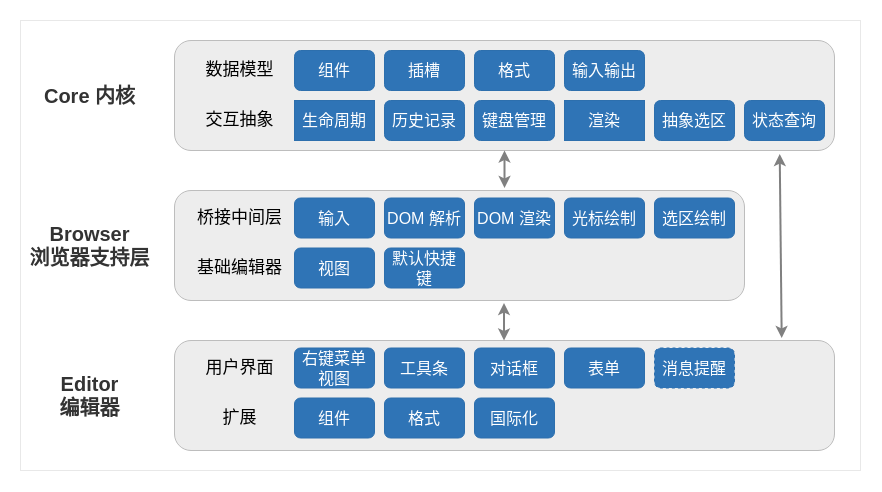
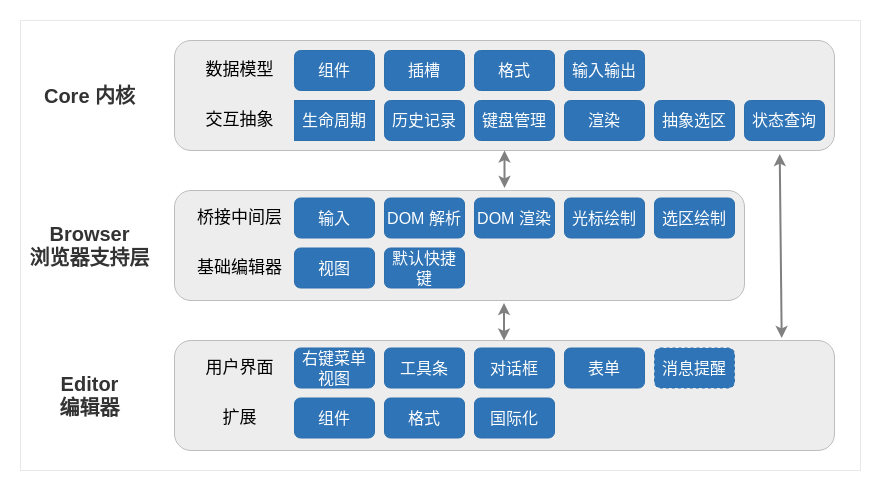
node "渲染": shape rectangle -> rounded rectangle
